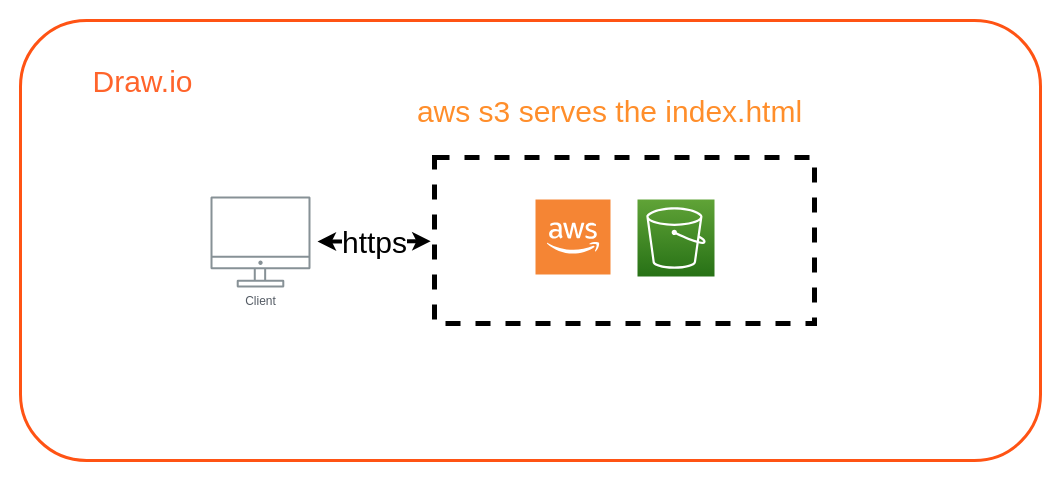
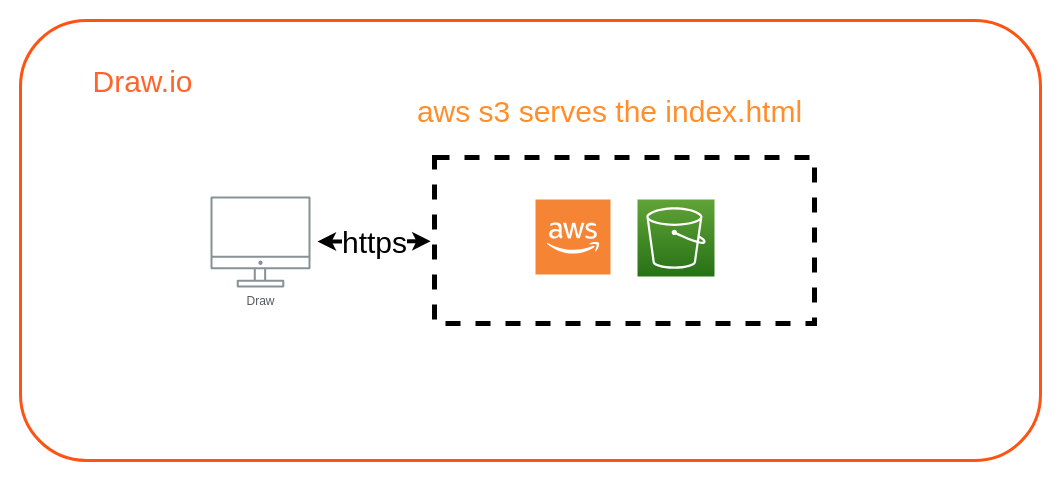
node "Client": label "Client" -> "Draw"
